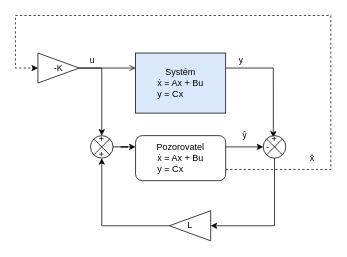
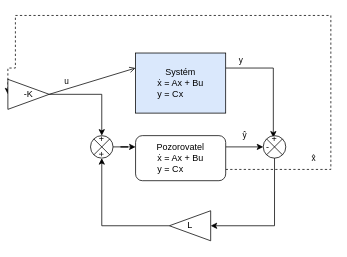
node "-K": moved (59, 68) -> (29, 94)
